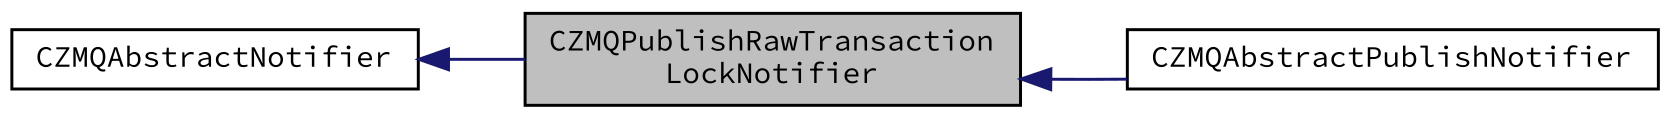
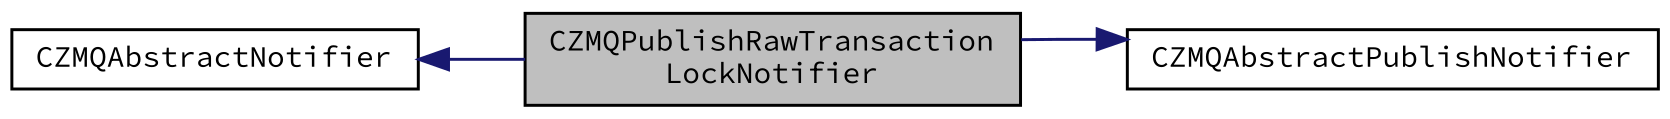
edge "CZMQAbstractPublishNotifier" -> "CZMQPublishRawTransaction LockNotifier": reversed
